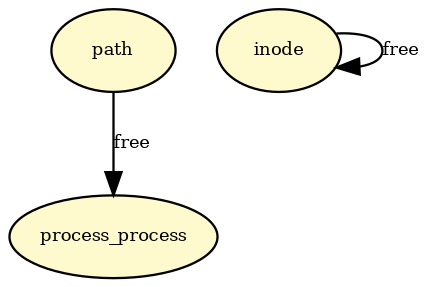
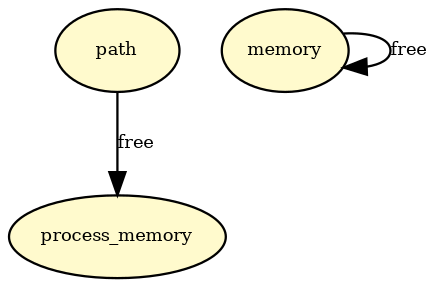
node "inode": label "inode" -> "memory"
node "process_process": label "process_process" -> "process_memory"
